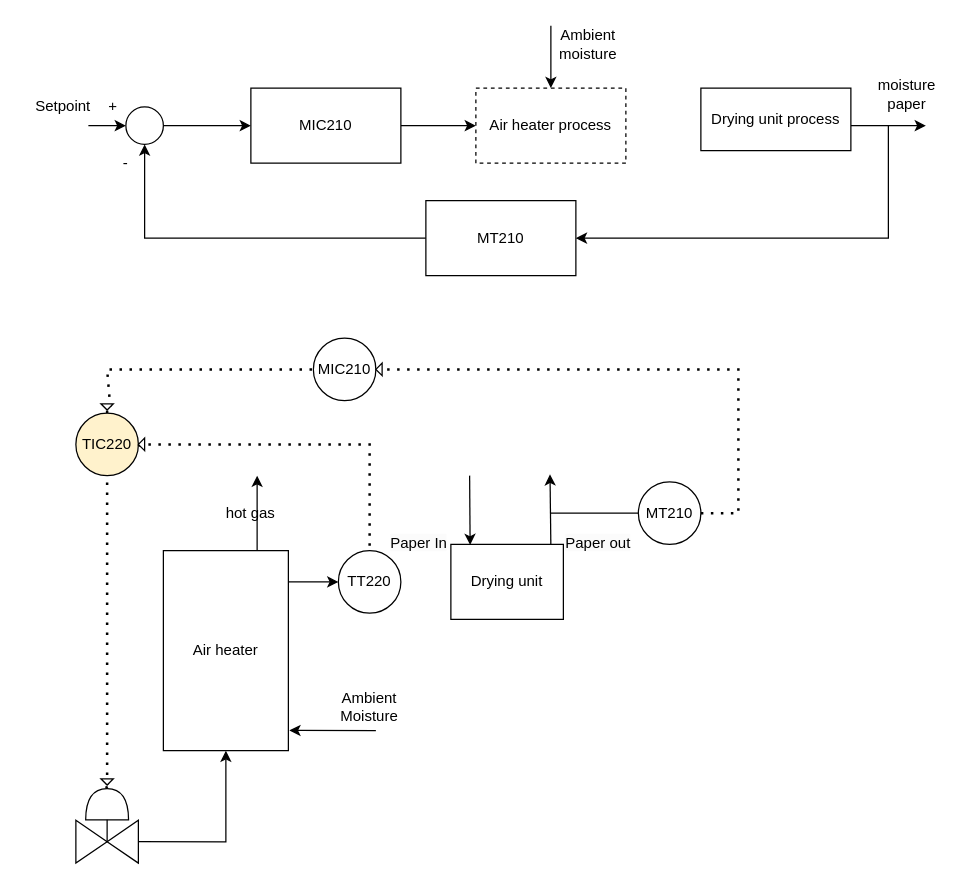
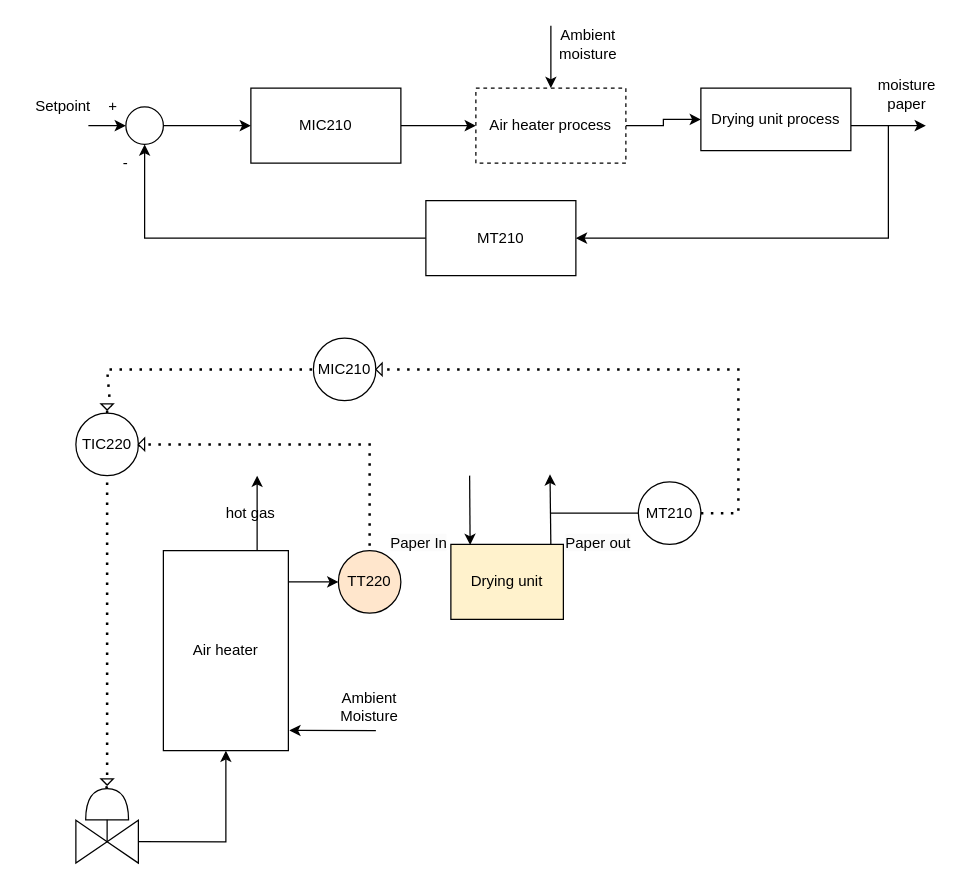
edge "Air heater process" -> "Drying unit process": added
node "TIC220": fillcolor #fff2cc -> #ffffff
node "TT220": fillcolor #ffffff -> #ffe6cc
node "Drying unit": fillcolor #ffffff -> #fff2cc
